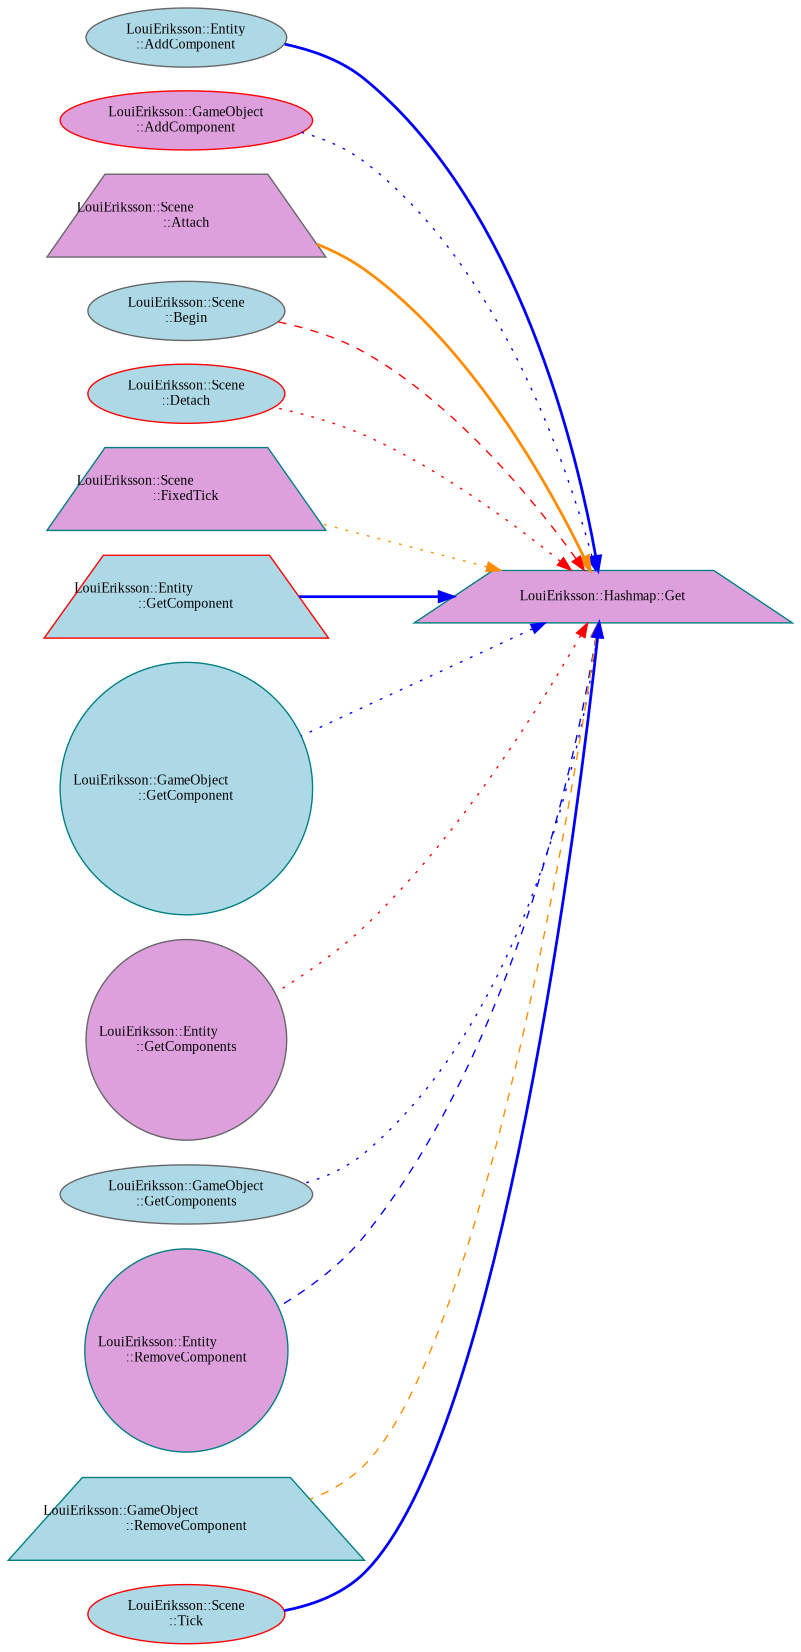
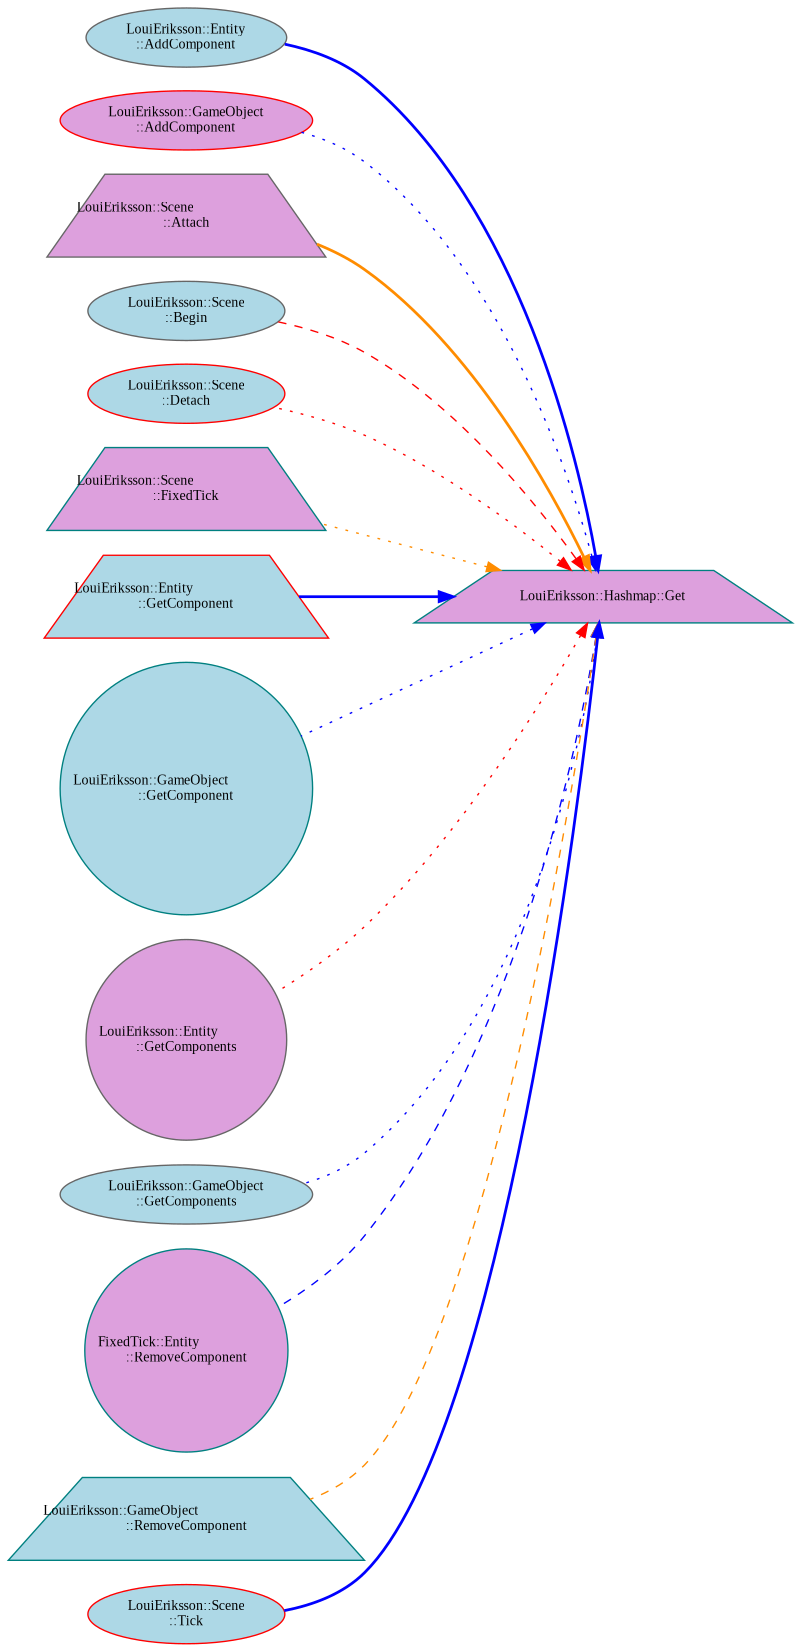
node "LouiEriksson::Entity ::RemoveComponent": label "LouiEriksson::Entity ::RemoveComponent" -> "FixedTick::Entity ::RemoveComponent"
